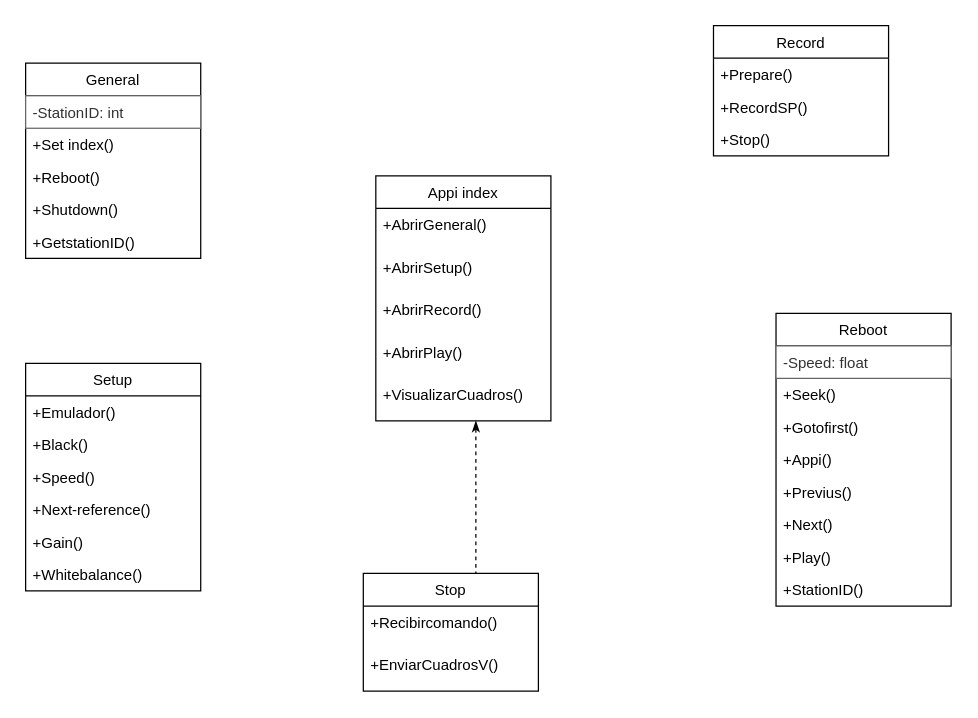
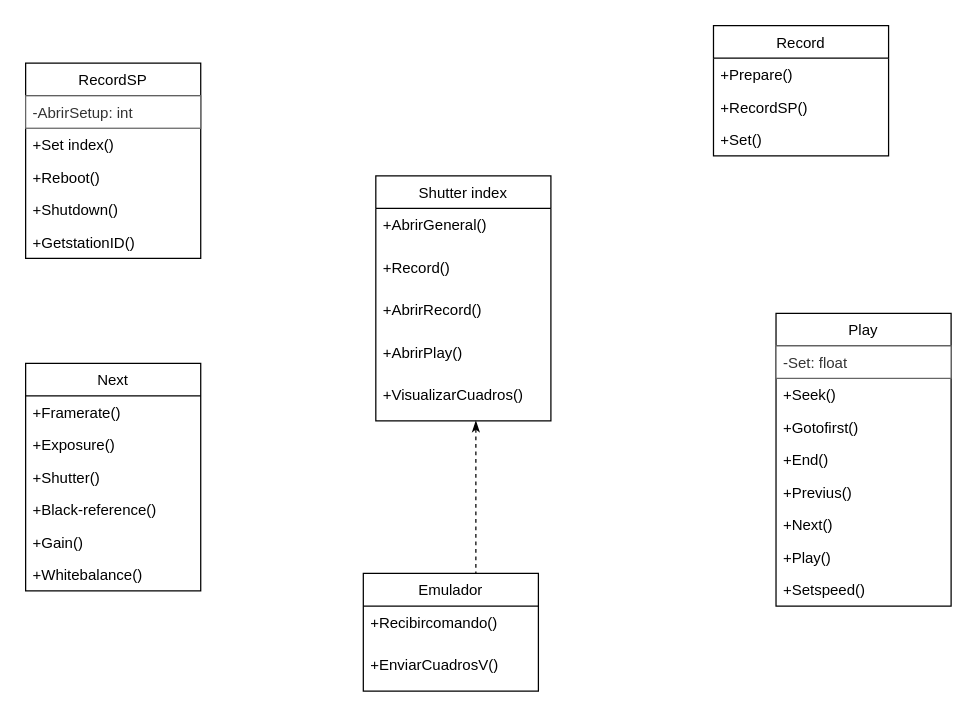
node "General": label "General" -> "RecordSP"
node "-StationID: int": label "-StationID: int" -> "-AbrirSetup: int"
node "+Stop()": label "+Stop()" -> "+Set()"
node "Appi index": label "Appi index" -> "Shutter index"
node "+AbrirSetup()": label "+AbrirSetup()" -> "+Record()"
node "Reboot": label "Reboot" -> "Play"
node "-Speed: float": label "-Speed: float" -> "-Set: float"
node "Setup": label "Setup" -> "Next"
node "+Emulador()": label "+Emulador()" -> "+Framerate()"
node "+Black()": label "+Black()" -> "+Exposure()"
node "+Appi()": label "+Appi()" -> "+End()"
node "+Speed()": label "+Speed()" -> "+Shutter()"
node "+Next-reference()": label "+Next-reference()" -> "+Black-reference()"
node "Stop": label "Stop" -> "Emulador"
node "+StationID()": label "+StationID()" -> "+Setspeed()"
